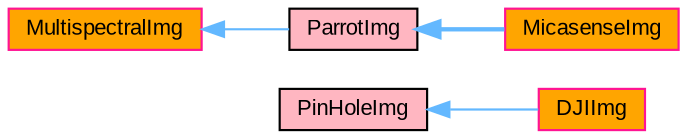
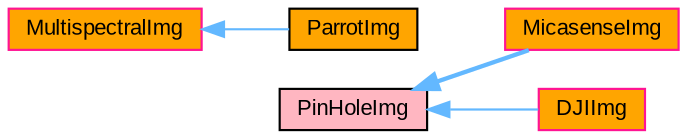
node "ParrotImg": fillcolor lightpink -> orange
edge "MicasenseImg" -> "ParrotImg": now "MicasenseImg" -> "PinHoleImg"
